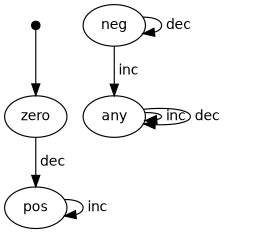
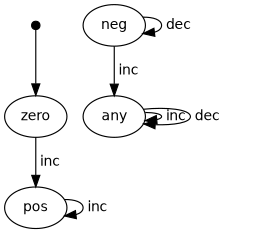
edge "zero" -> "pos": label " dec " -> " inc "
